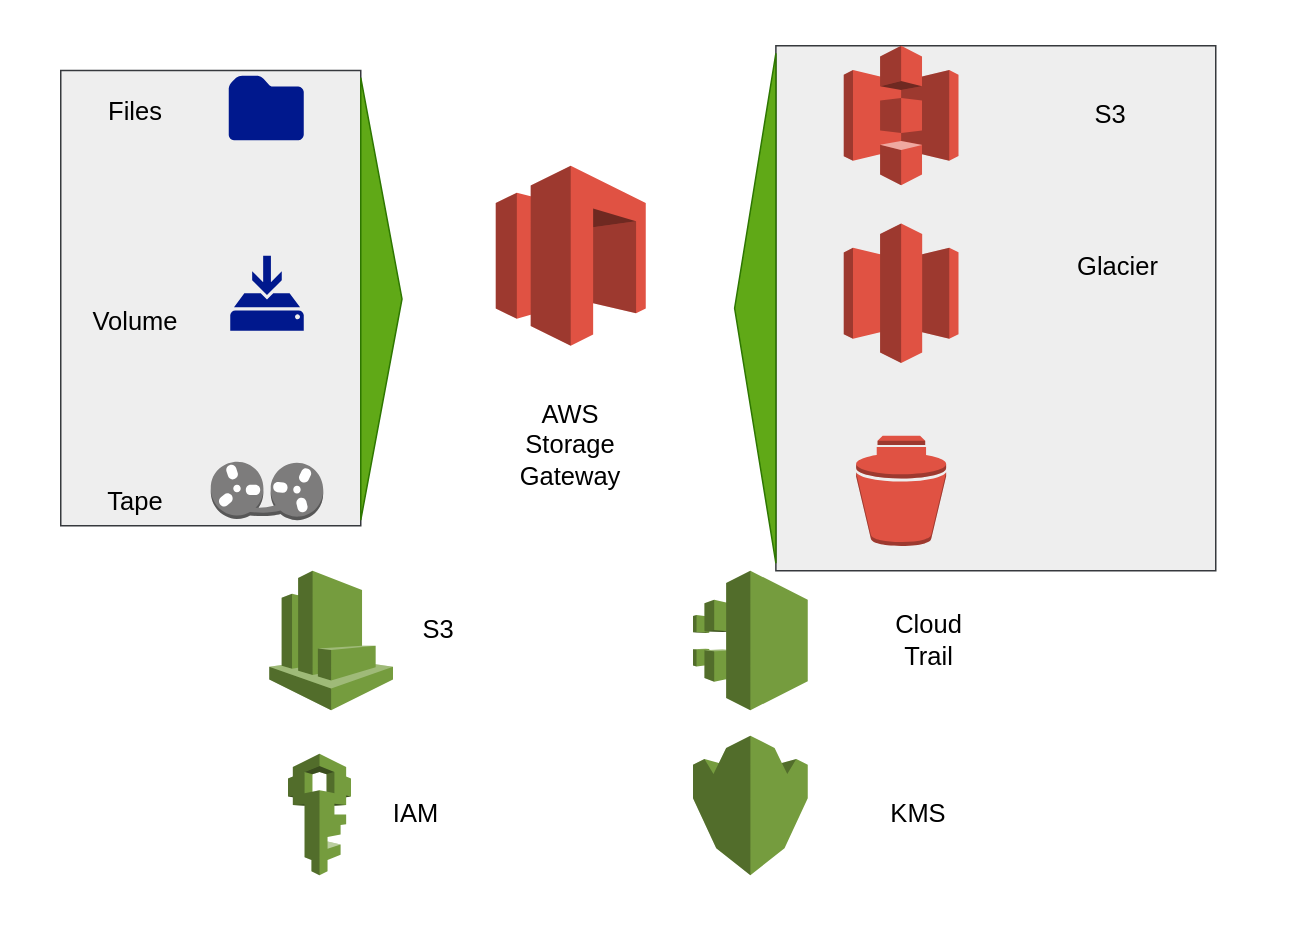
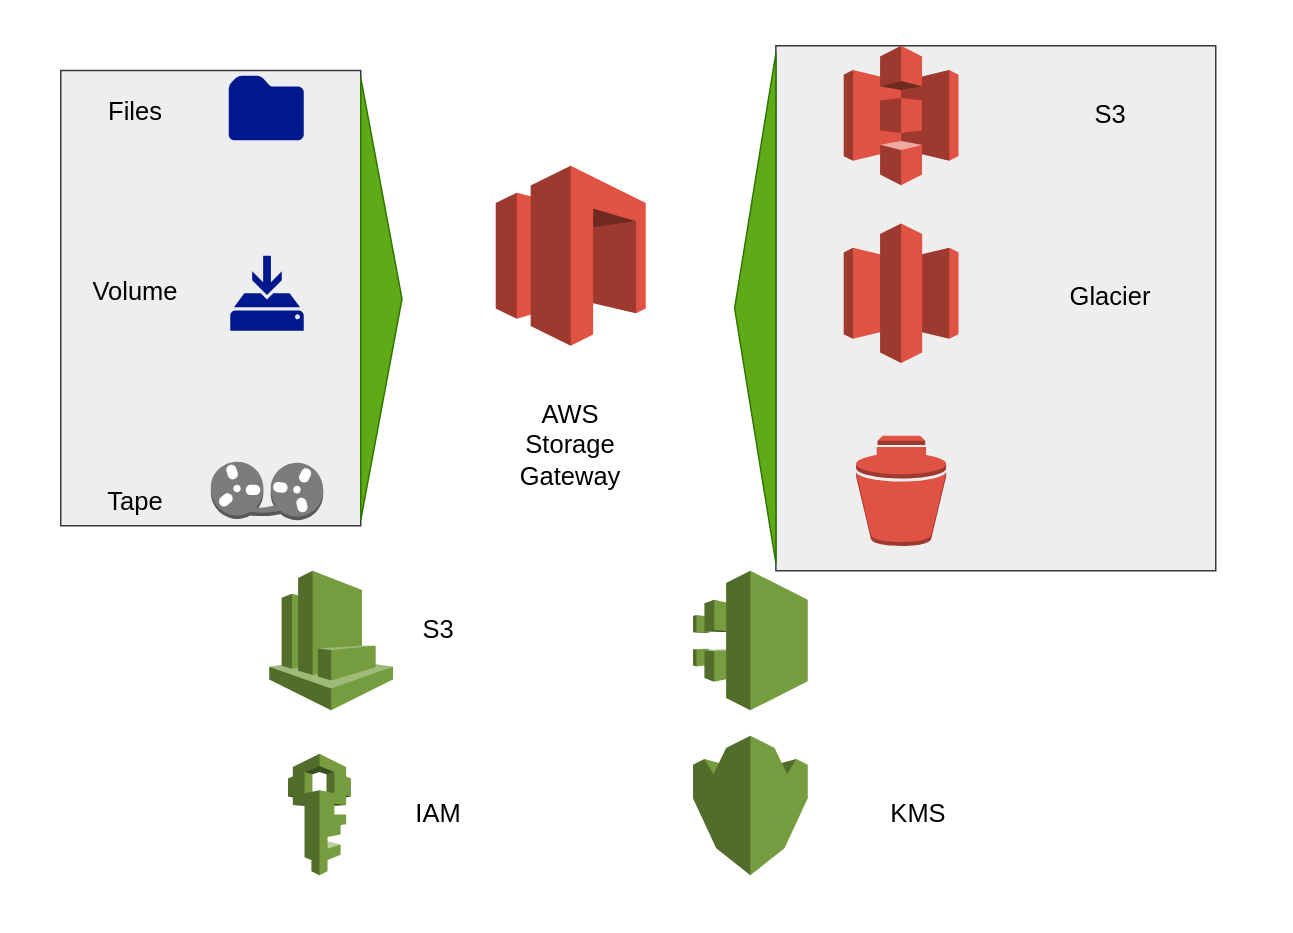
node "Glacier": moved (1118, 267) -> (1111, 297)
node "Volume": moved (136, 323) -> (136, 293)
node "Cloud Trail": removed
node "IAM": moved (416, 815) -> (438, 815)
